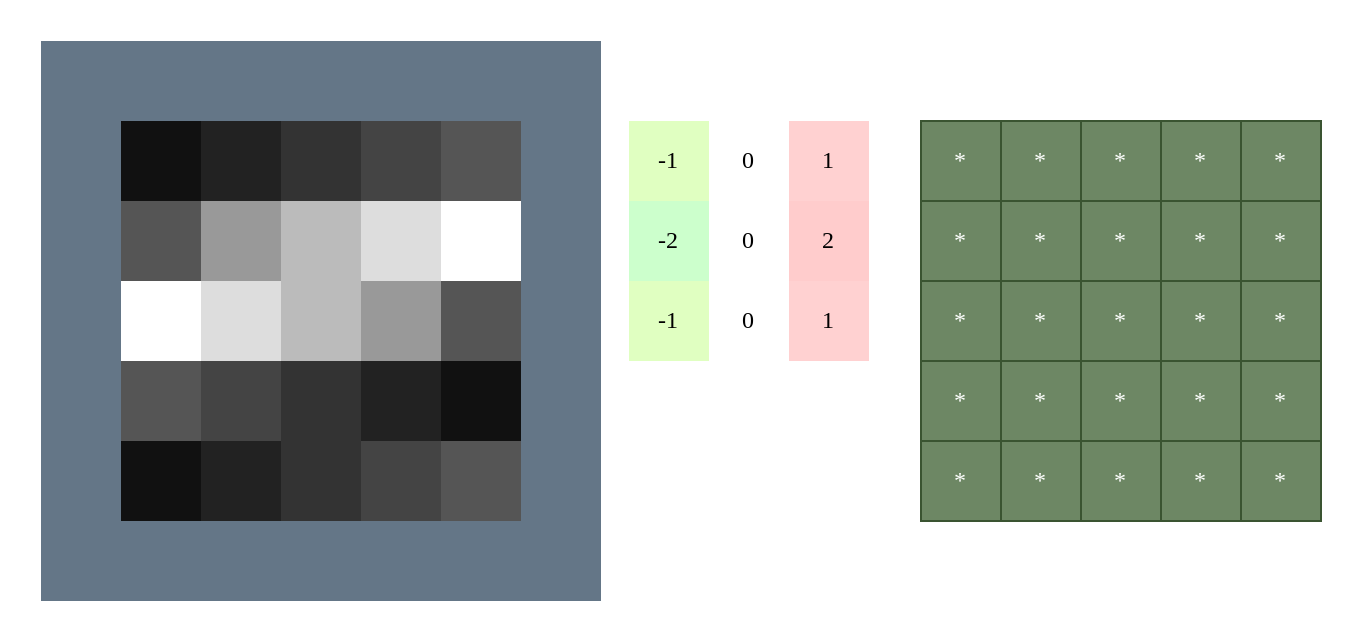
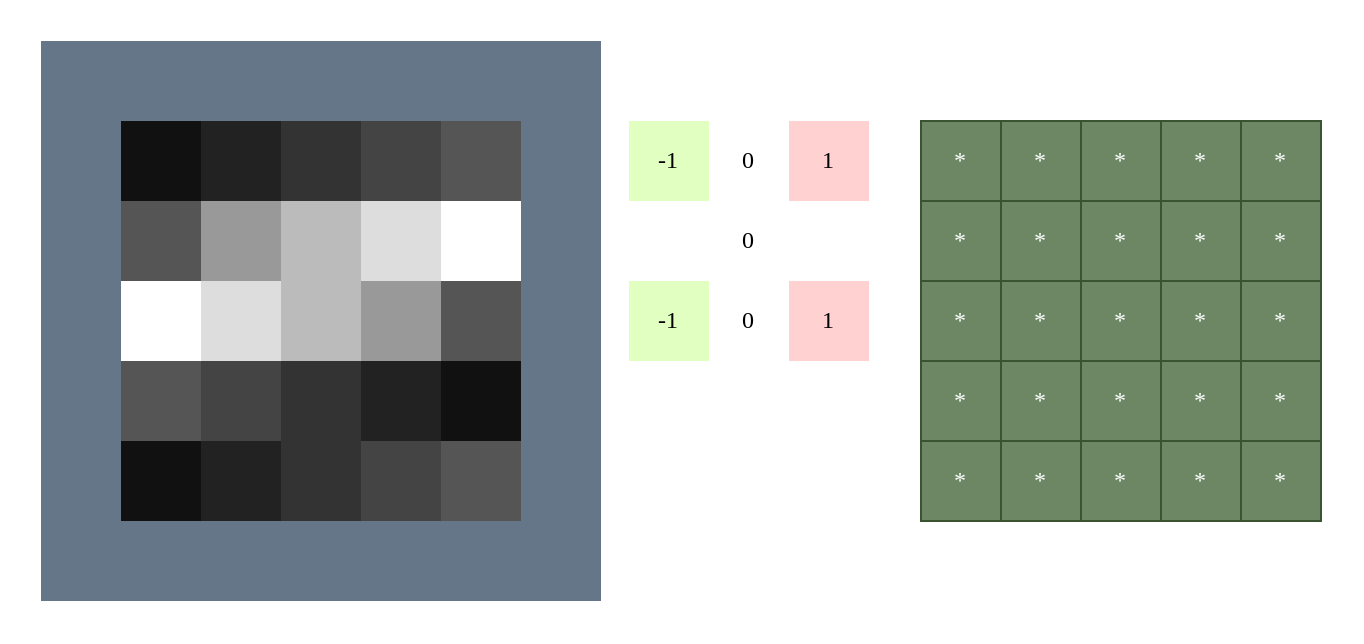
node "-2": removed
node "2": removed
